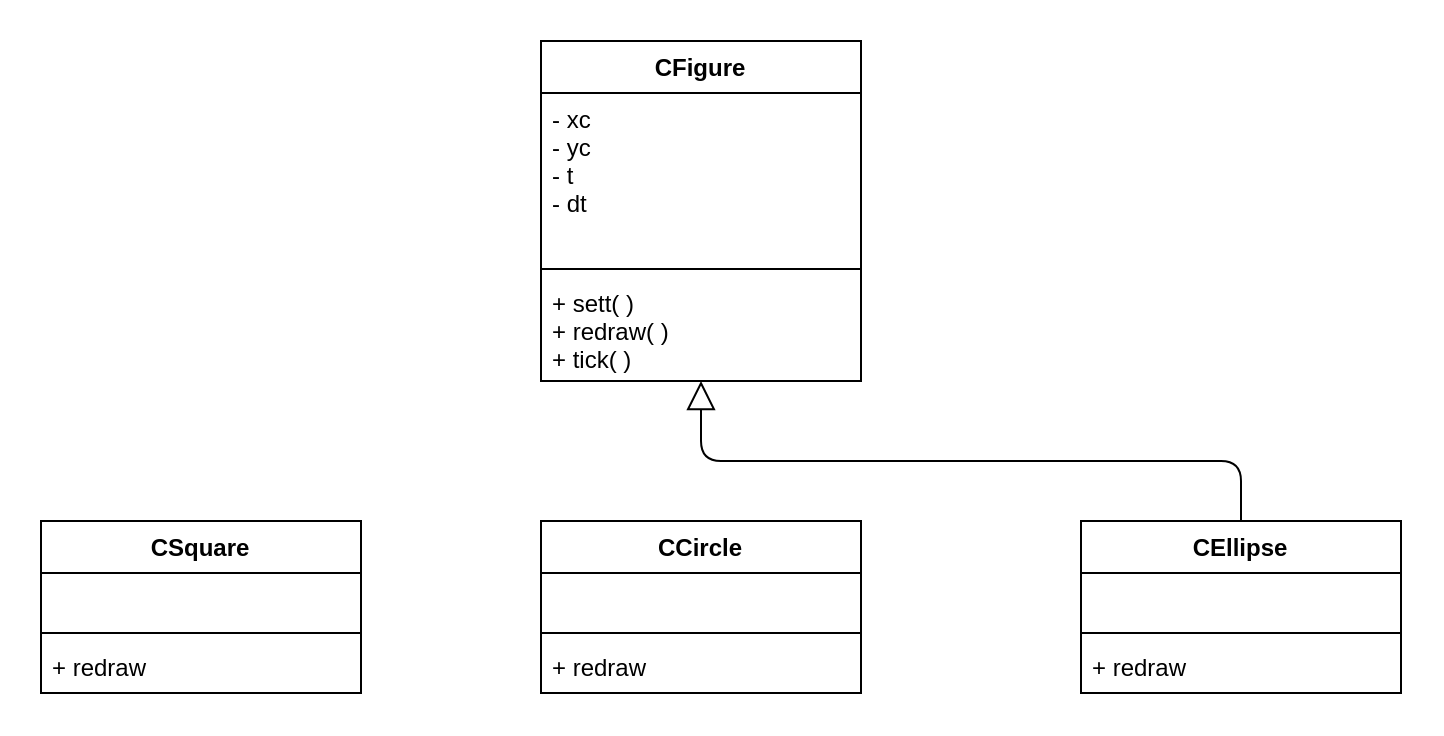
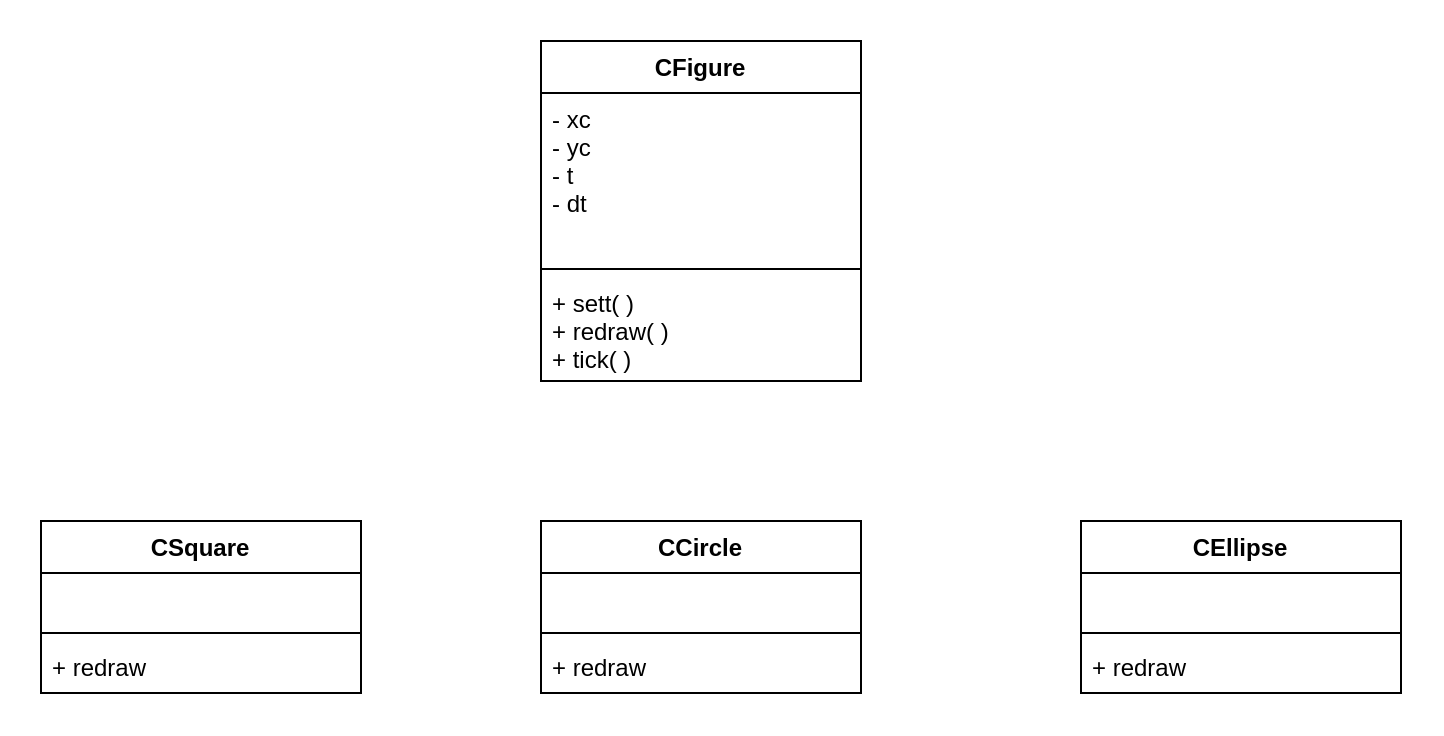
edge "CEllipse" -> "CFigure": removed
